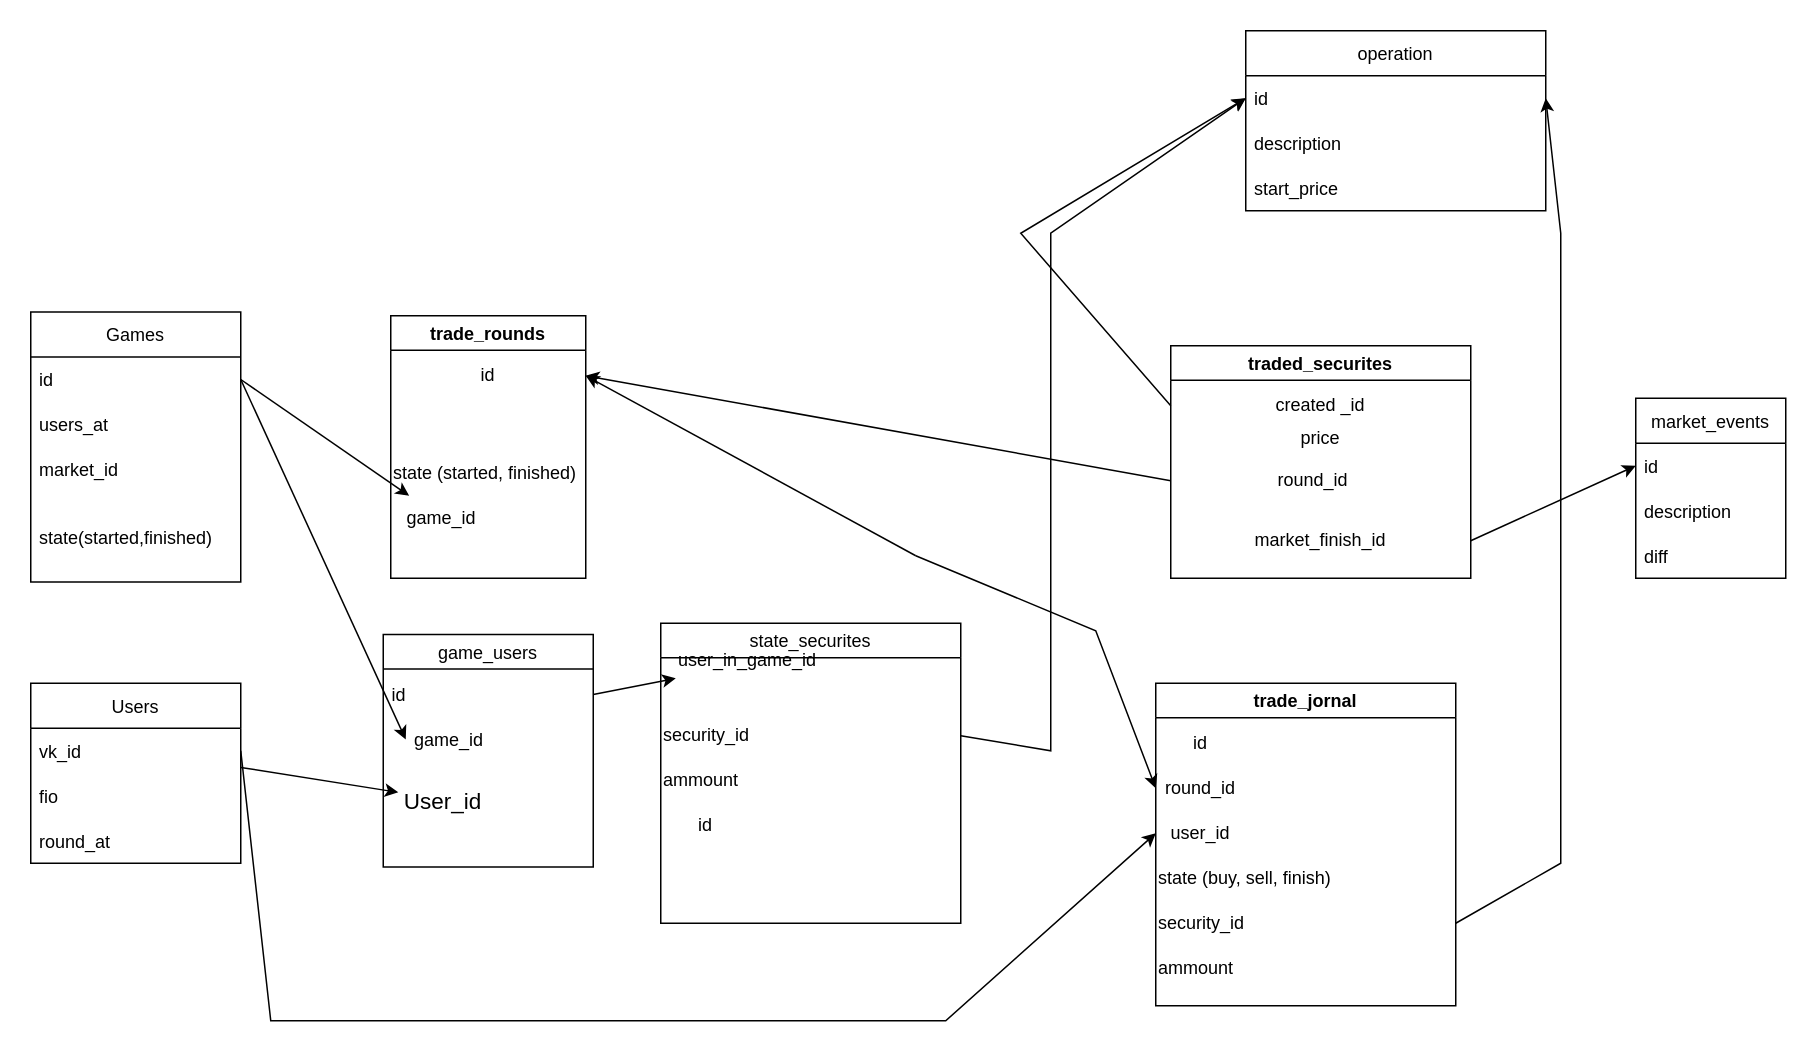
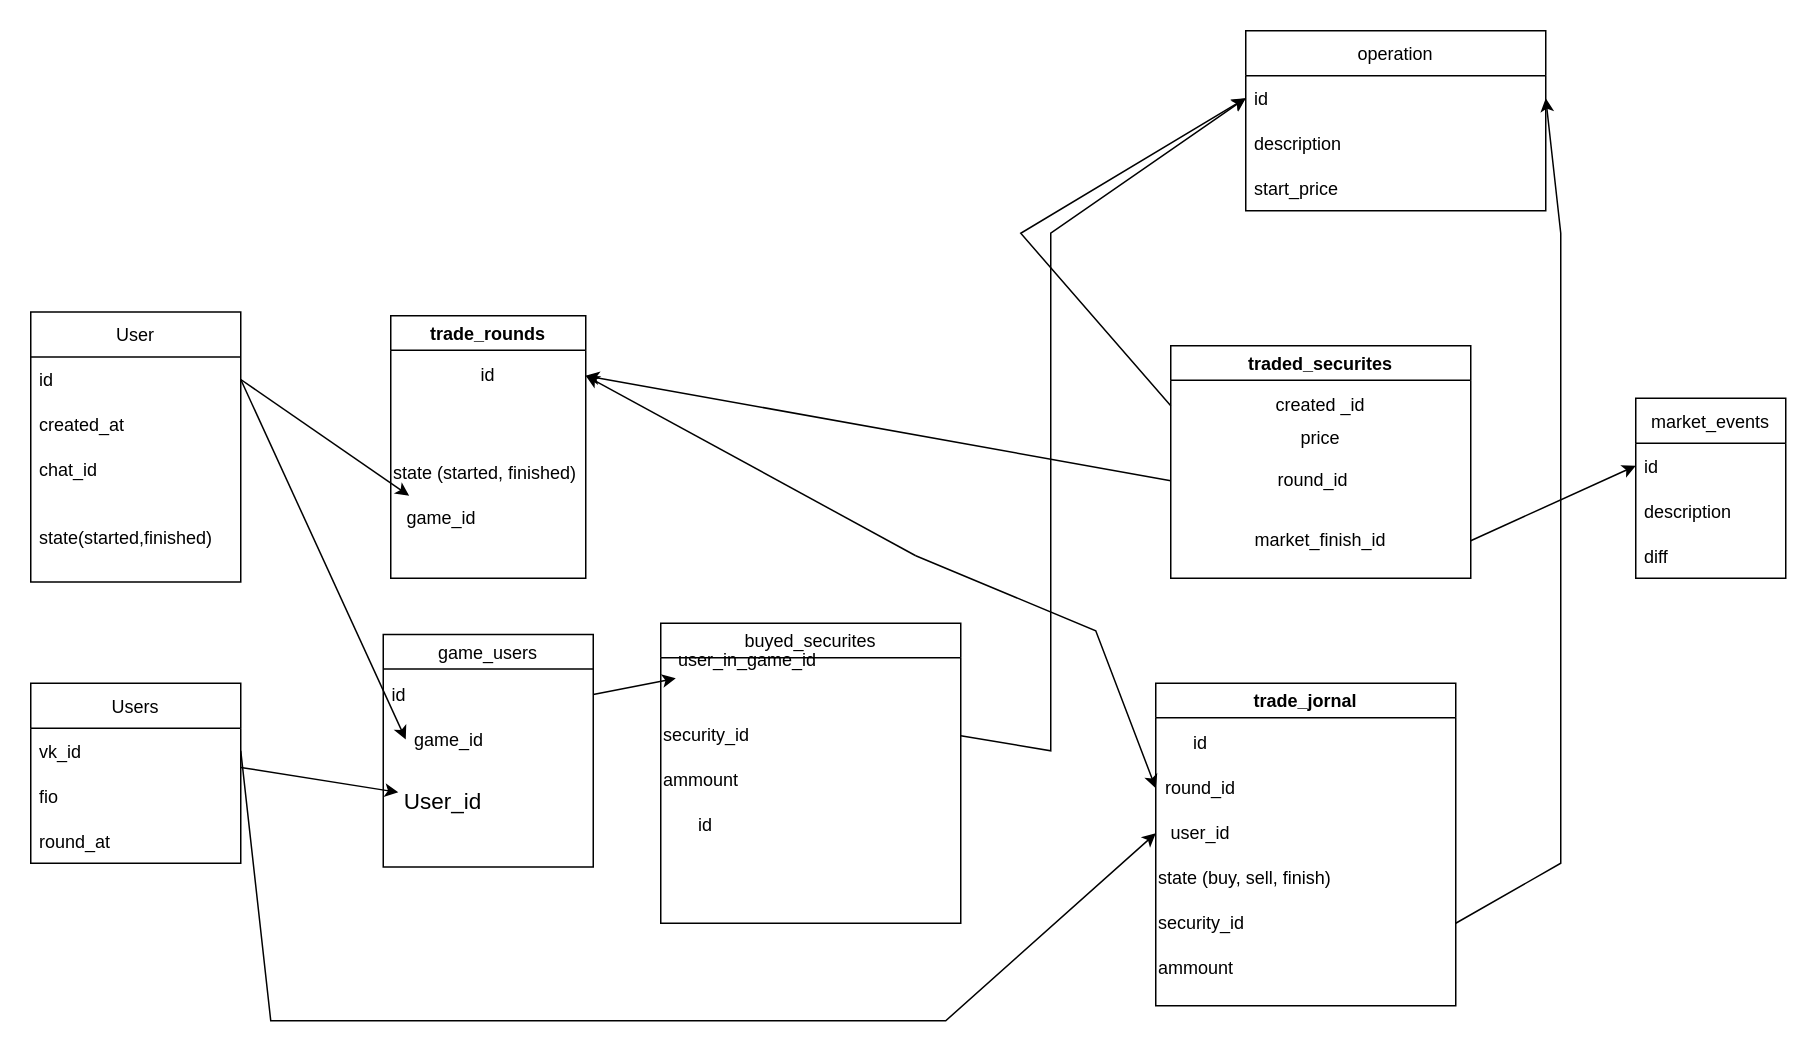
node "Games": label "Games" -> "User"
node "users_at": label "users_at" -> "created_at"
node "market_id": label "market_id" -> "chat_id"
node "state_securites": label "state_securites" -> "buyed_securites"
